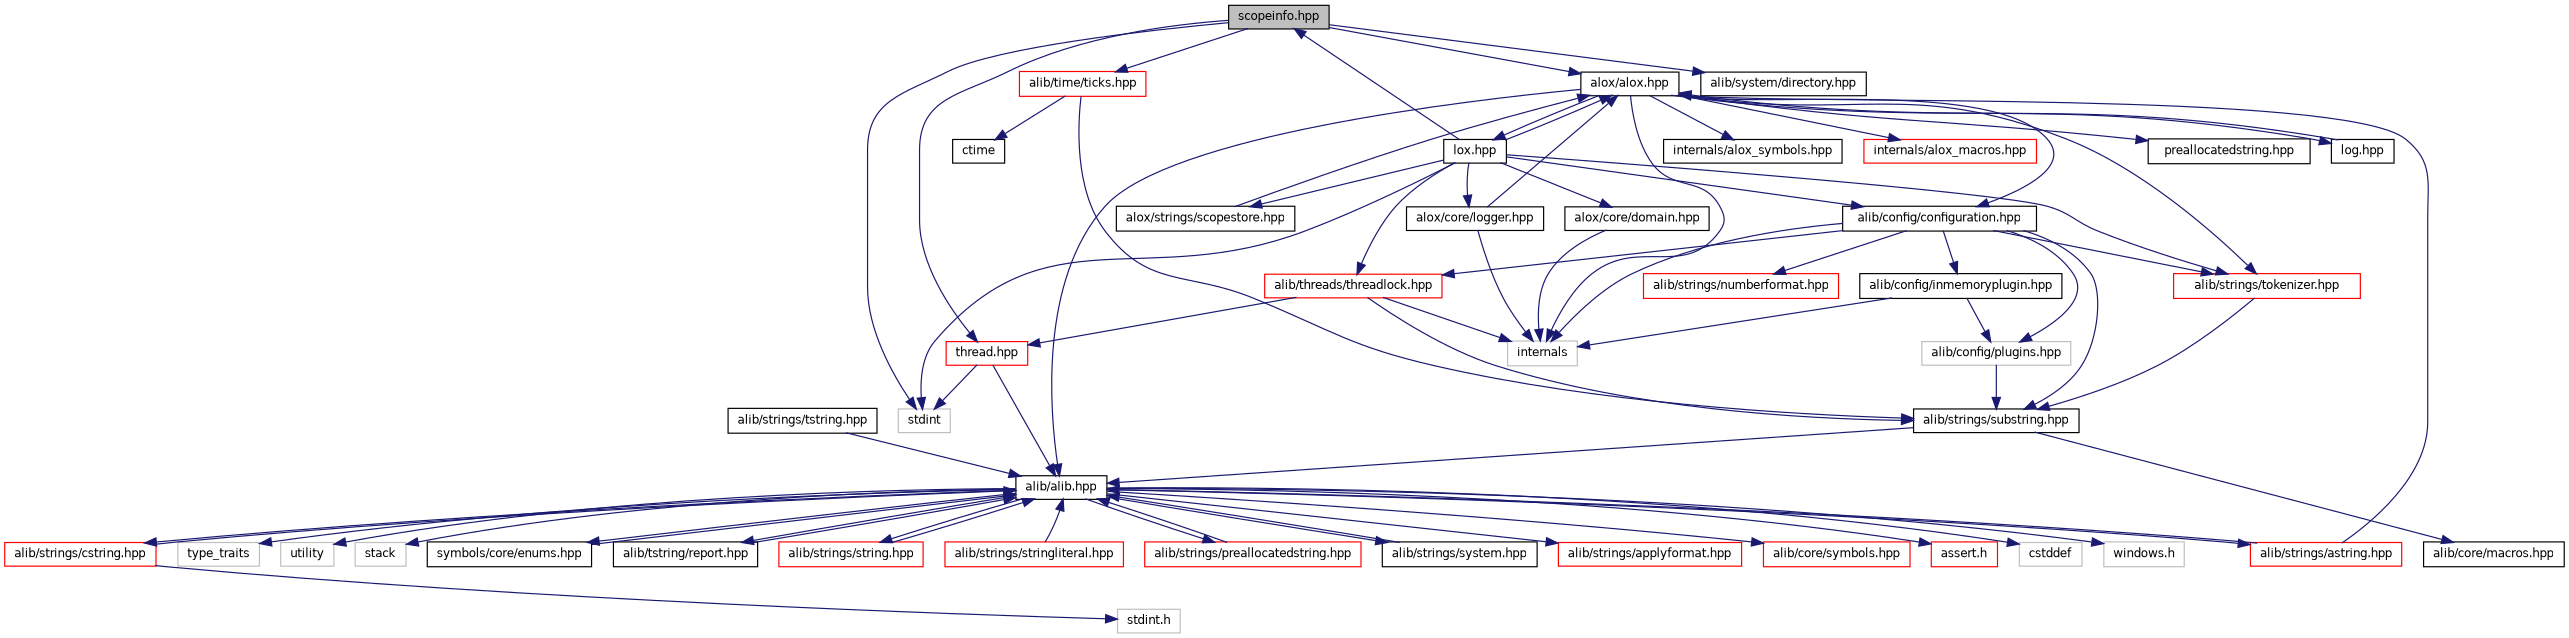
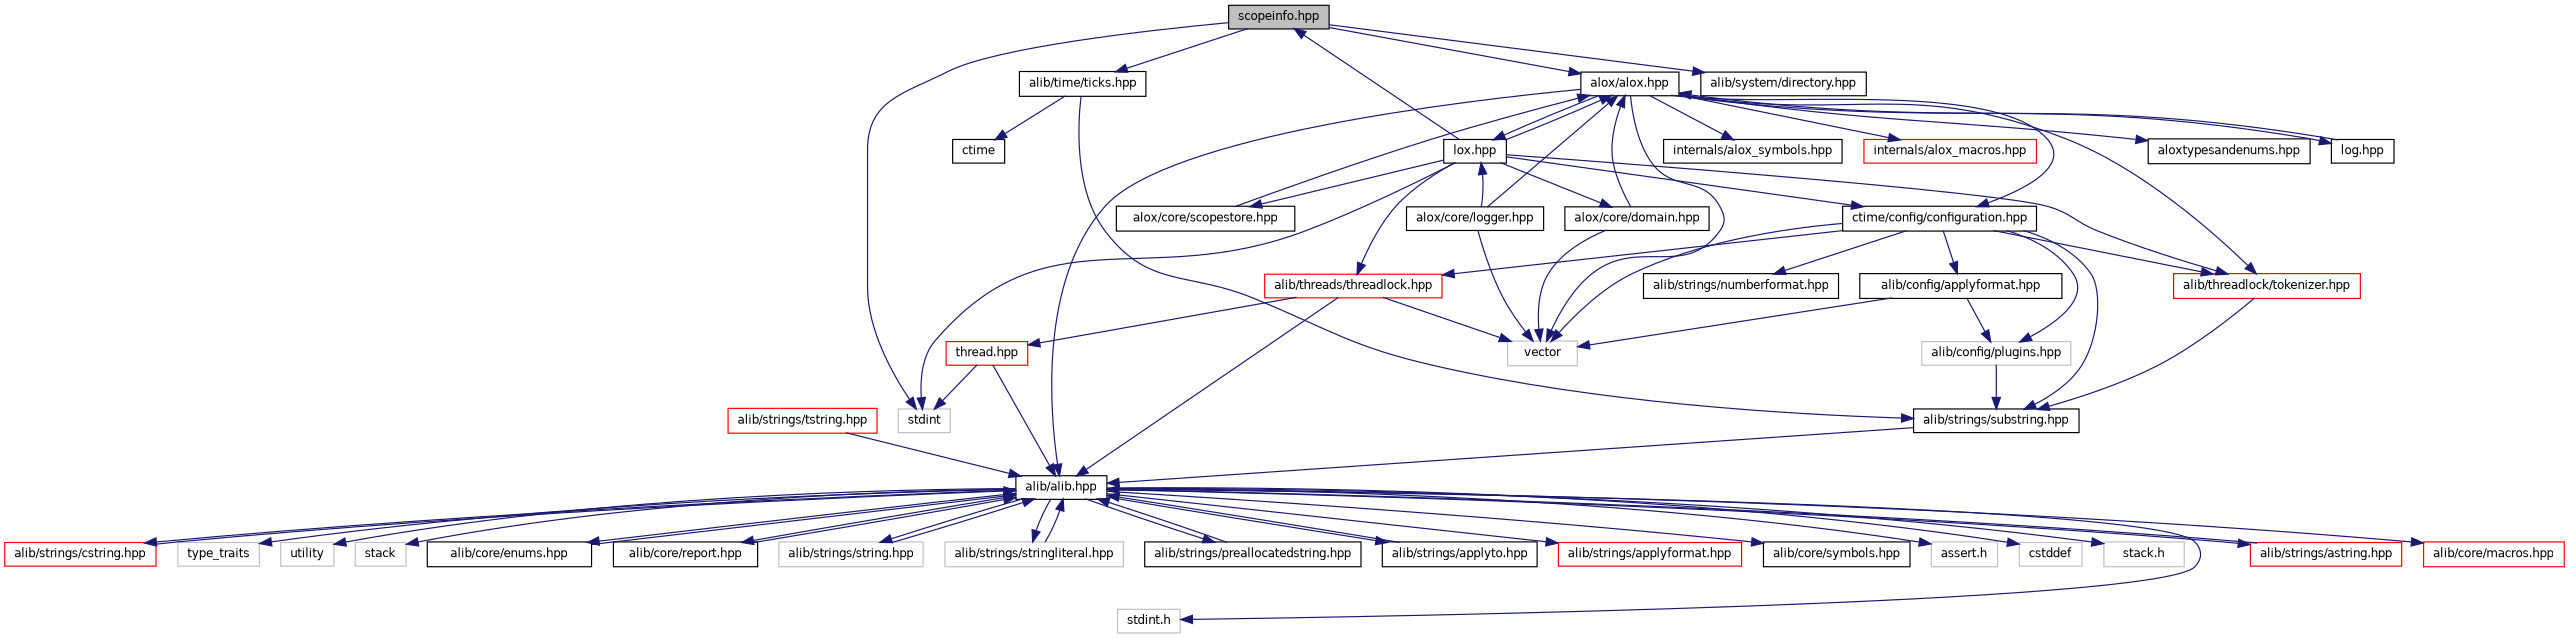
node "alib/time/ticks.hpp": color red -> black
edge "scopeinfo.hpp" -> "thread.hpp": removed
edge "alib/strings/astring.hpp" -> "alox/alox.hpp": now "alox/core/domain.hpp" -> "alox/alox.hpp"
node "preallocatedstring.hpp": label "preallocatedstring.hpp" -> "aloxtypesandenums.hpp"
edge "lox.hpp" -> "alox/core/logger.hpp": reversed
node "alox/strings/scopestore.hpp": label "alox/strings/scopestore.hpp" -> "alox/core/scopestore.hpp"
node "alib/config/configuration.hpp": label "alib/config/configuration.hpp" -> "ctime/config/configuration.hpp"
node "alib/strings/numberformat.hpp": color red -> black
node "alib/config/inmemoryplugin.hpp": label "alib/config/inmemoryplugin.hpp" -> "alib/config/applyformat.hpp"
node "alib/strings/tokenizer.hpp": label "alib/strings/tokenizer.hpp" -> "alib/threadlock/tokenizer.hpp"
node "internals": label "internals" -> "vector"
edge "alib/threads/threadlock.hpp" -> "alib/strings/substring.hpp": now "alib/threads/threadlock.hpp" -> "alib/alib.hpp"
node "alib/strings/tstring.hpp": color black -> red
edge "alib/strings/substring.hpp" -> "alib/core/macros.hpp": now "alib/alib.hpp" -> "alib/core/macros.hpp"
edge "alib/alib.hpp" -> "alib/strings/stringliteral.hpp": added
node "symbols/core/enums.hpp": label "symbols/core/enums.hpp" -> "alib/core/enums.hpp"
node "alib/tstring/report.hpp": label "alib/tstring/report.hpp" -> "alib/core/report.hpp"
node "alib/strings/string.hpp": color red -> grey75
node "alib/strings/stringliteral.hpp": color red -> grey75
node "alib/strings/preallocatedstring.hpp": color red -> black
node "alib/strings/system.hpp": label "alib/strings/system.hpp" -> "alib/strings/applyto.hpp"
node "alib/core/symbols.hpp": color red -> black
node "assert.h": color red -> grey75
node "windows.h": label "windows.h" -> "stack.h"
node "alib/core/macros.hpp": color black -> red
edge "alib/strings/cstring.hpp" -> "stdint.h": now "alib/alib.hpp" -> "stdint.h"
